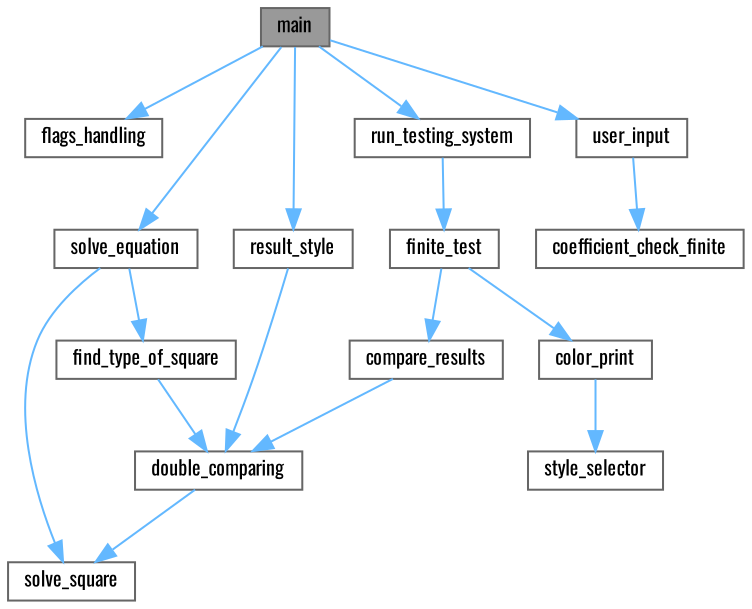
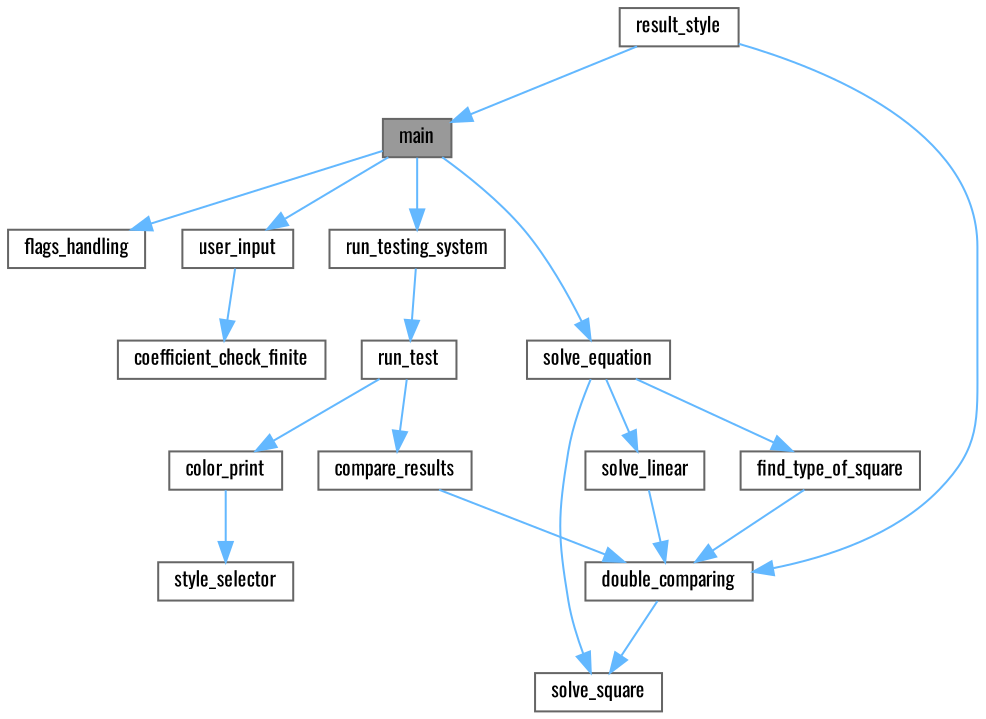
edge "main" -> "result_style": reversed
node "finite_test": label "finite_test" -> "run_test"
node "solve_linear": added
